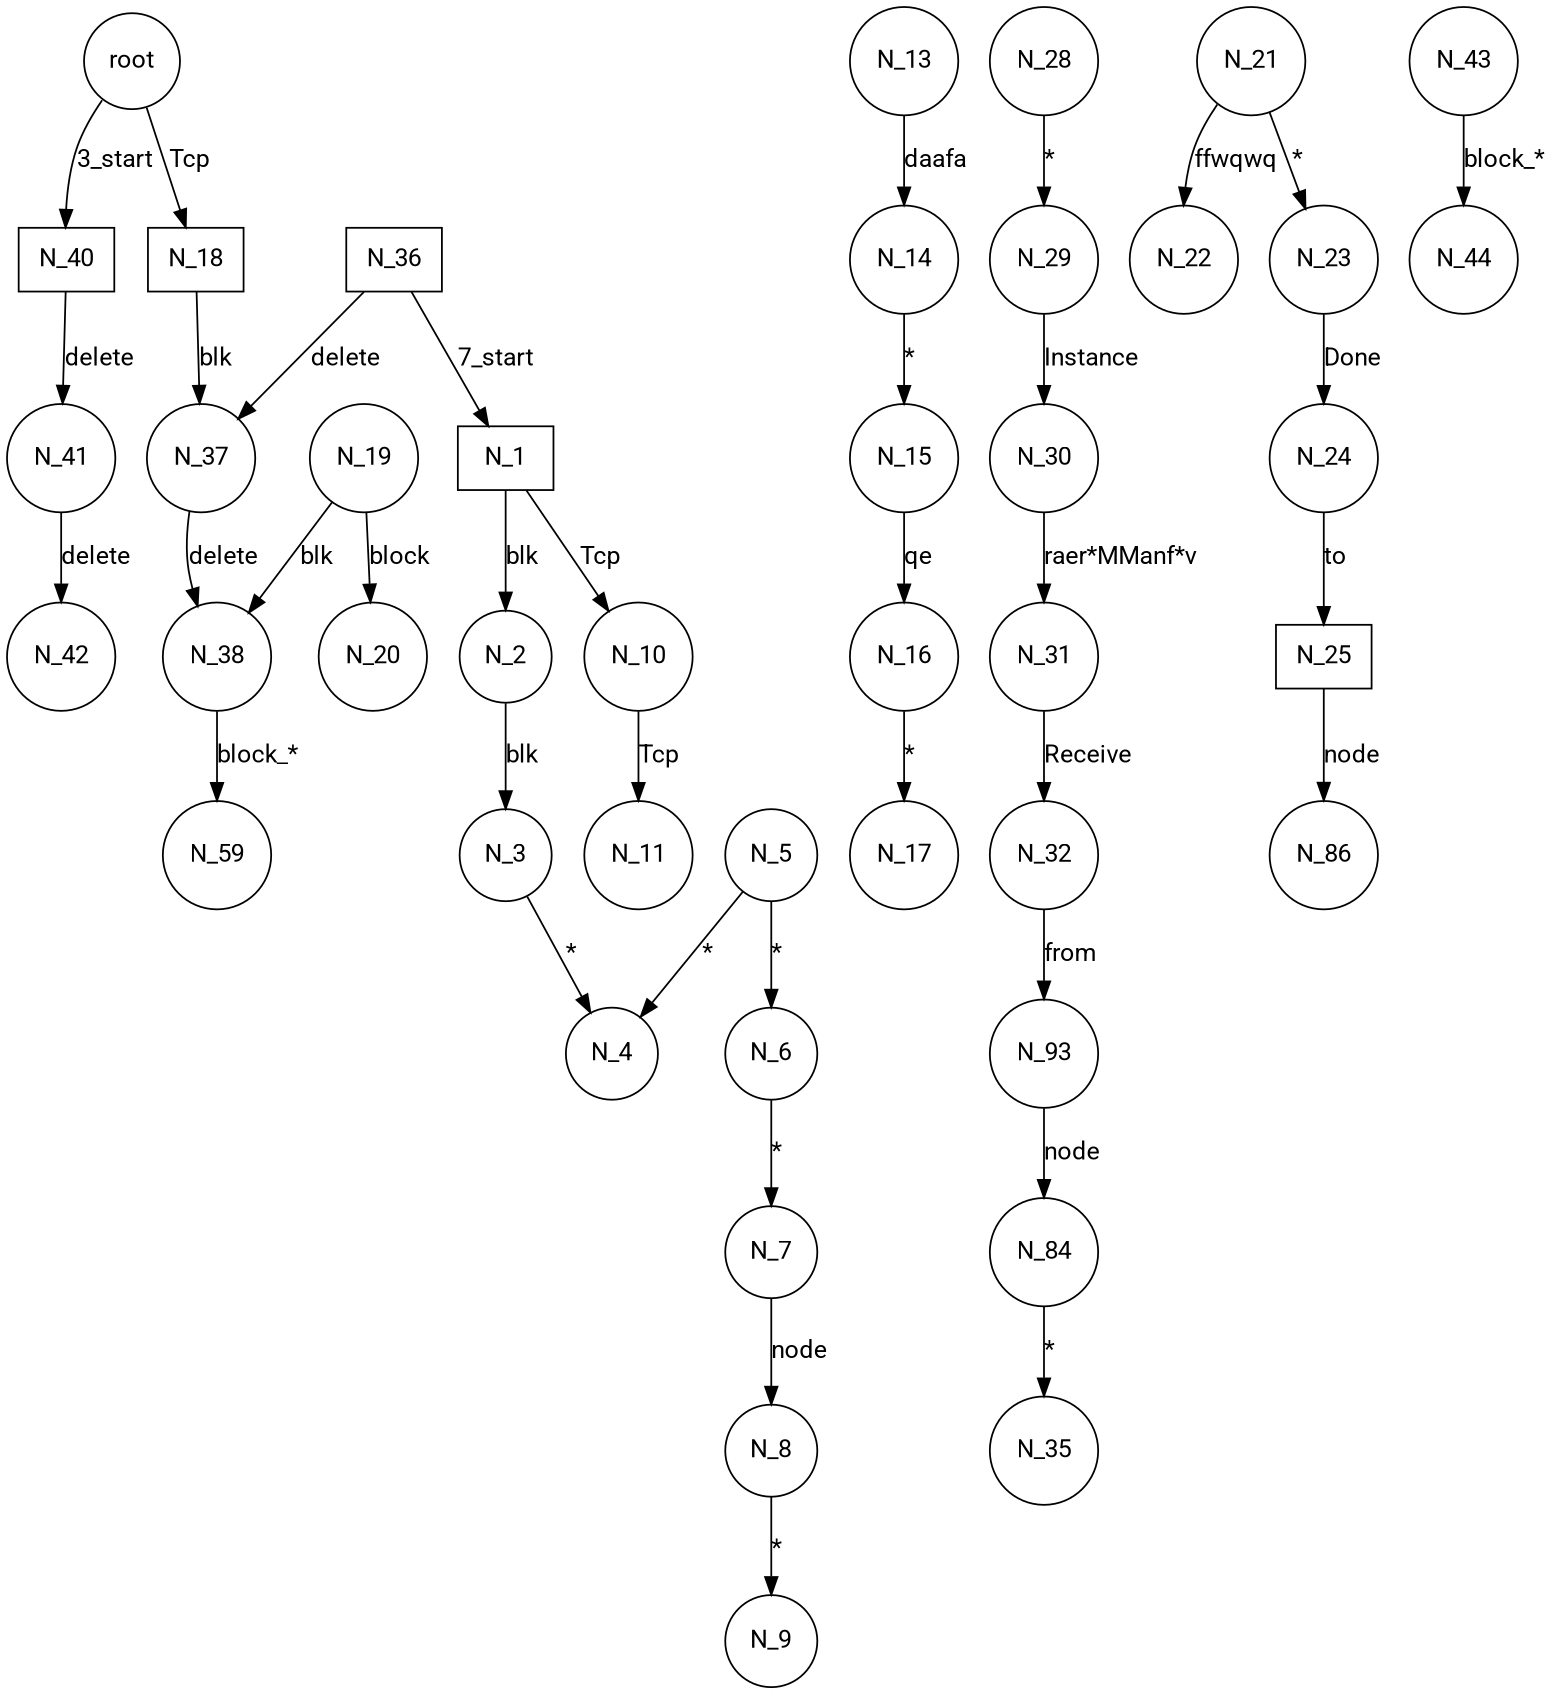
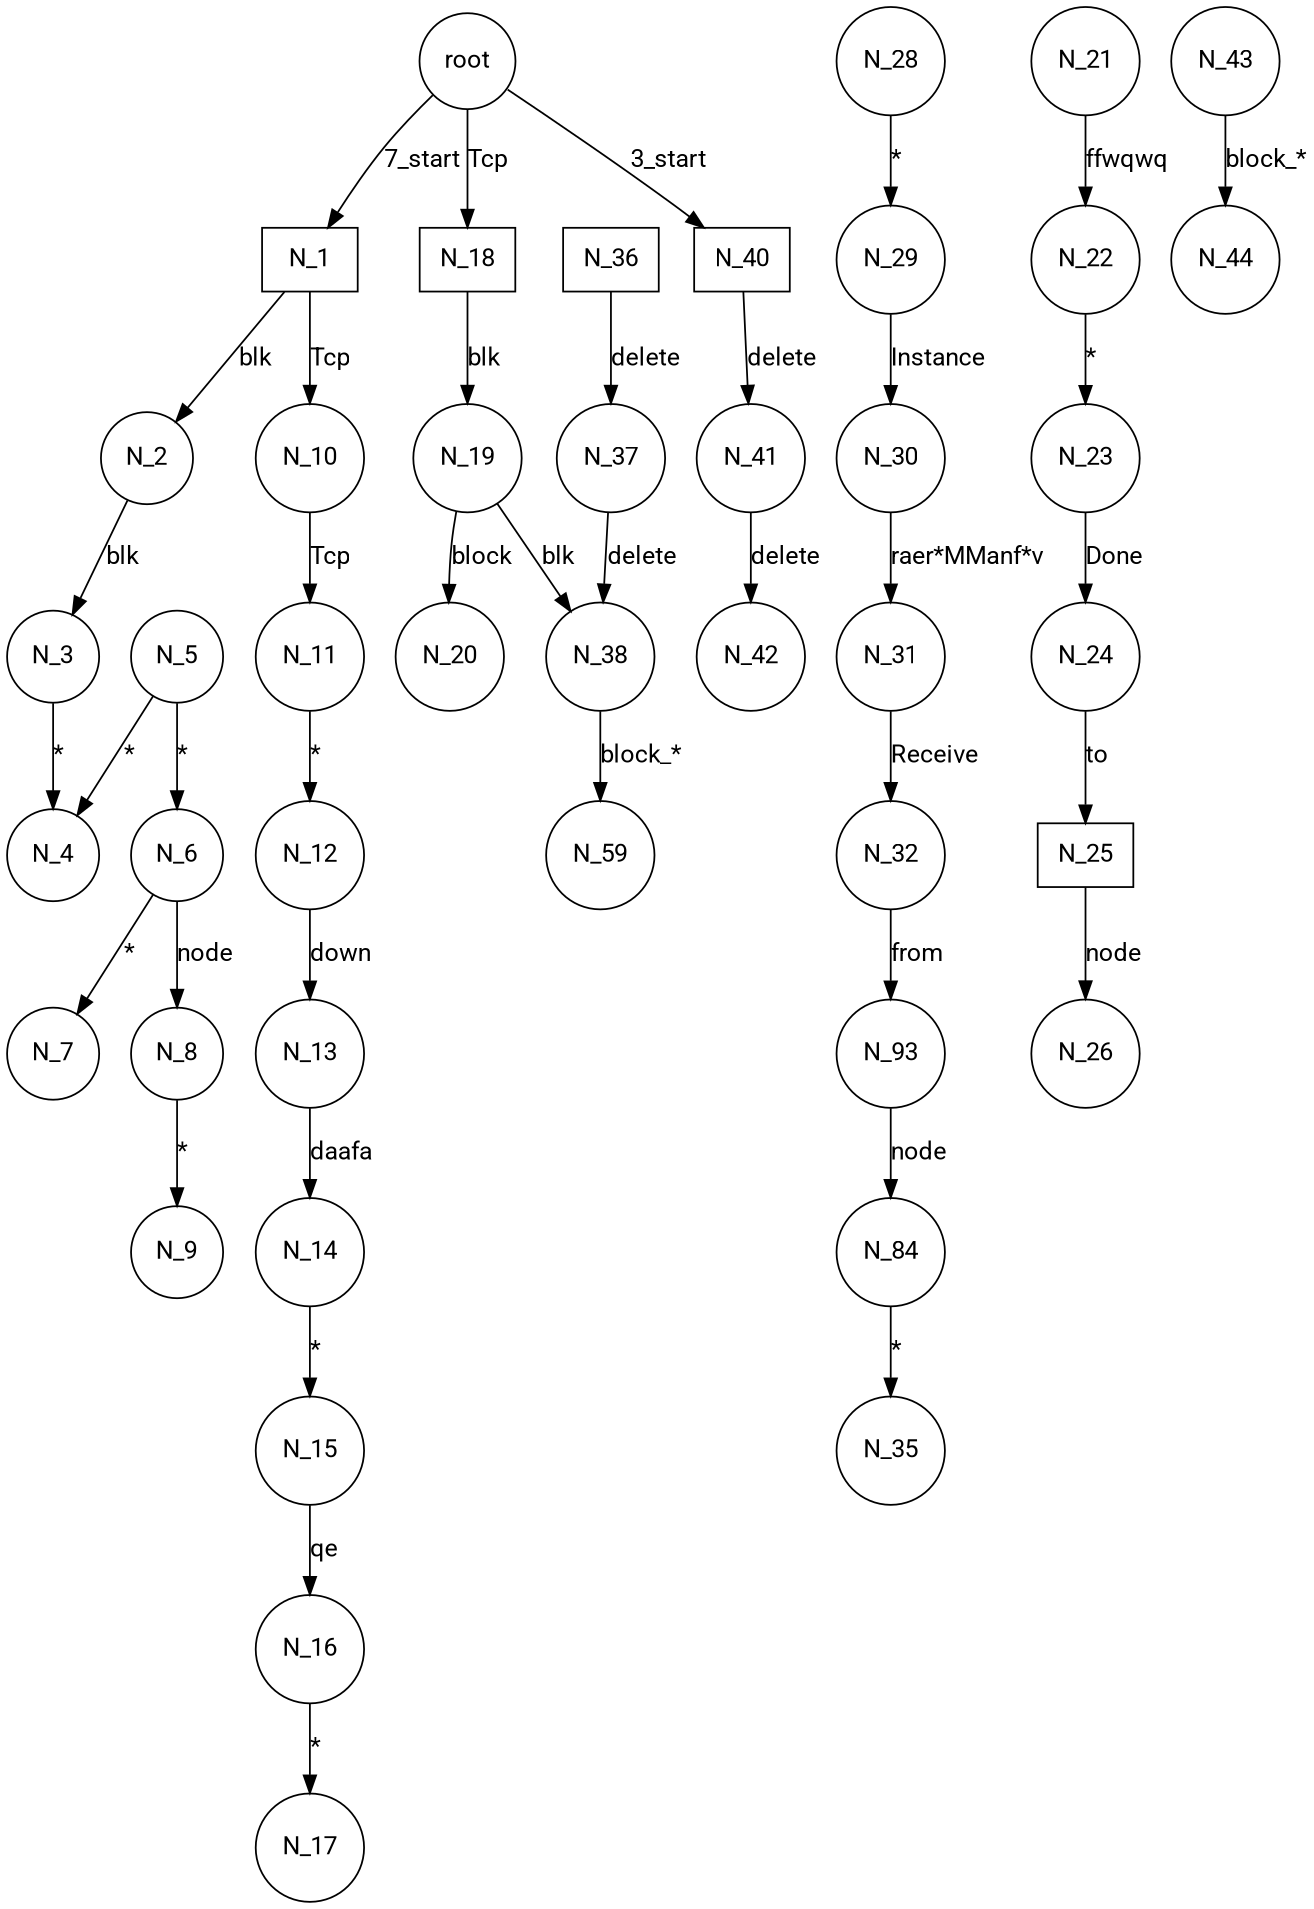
edge "N_21" -> "N_23": now "N_22" -> "N_23"
edge "N_18" -> "N_37": now "N_18" -> "N_19"
edge "N_36" -> "N_1": now "root" -> "N_1"
node "N_12": added
node "N_86": label "N_86" -> "N_26"
edge "N_7" -> "N_8": now "N_6" -> "N_8"
